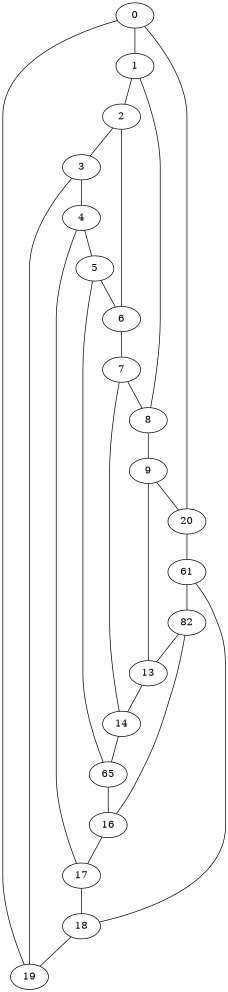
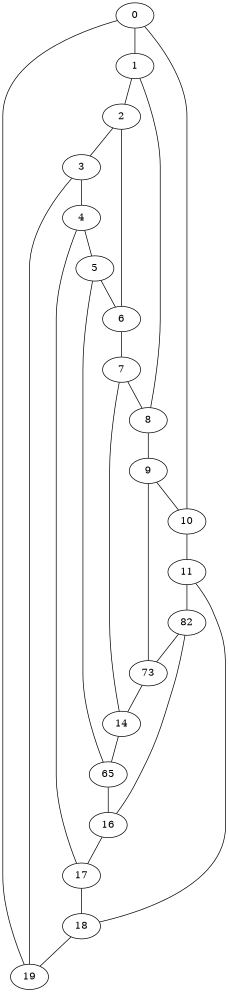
node "20": label "20" -> "10"
node "61": label "61" -> "11"
node "13": label "13" -> "73"
